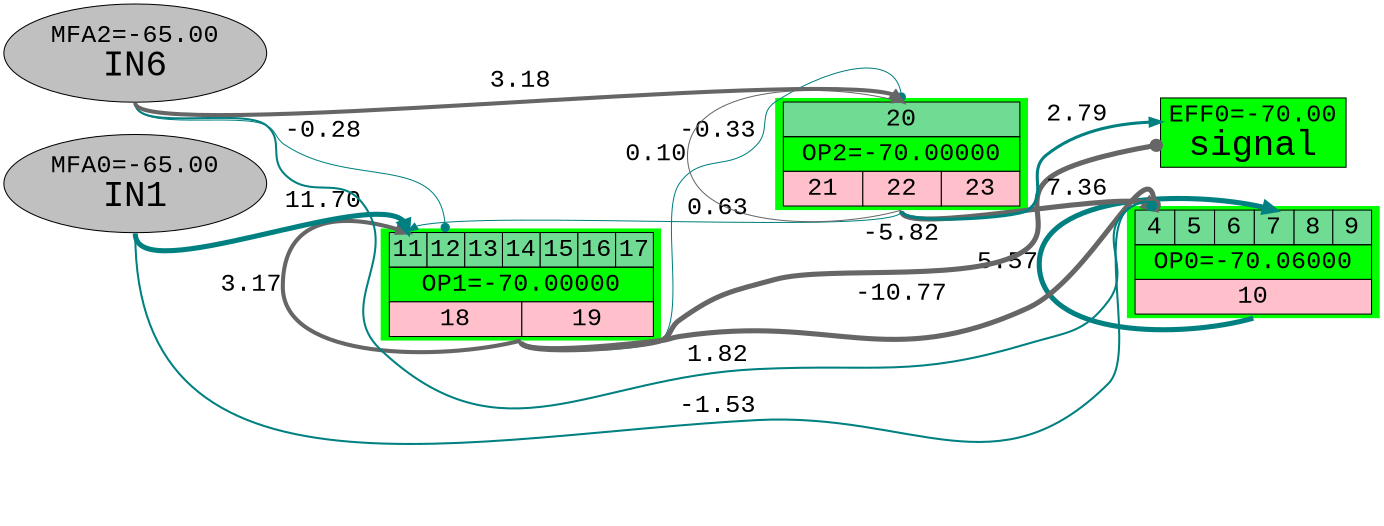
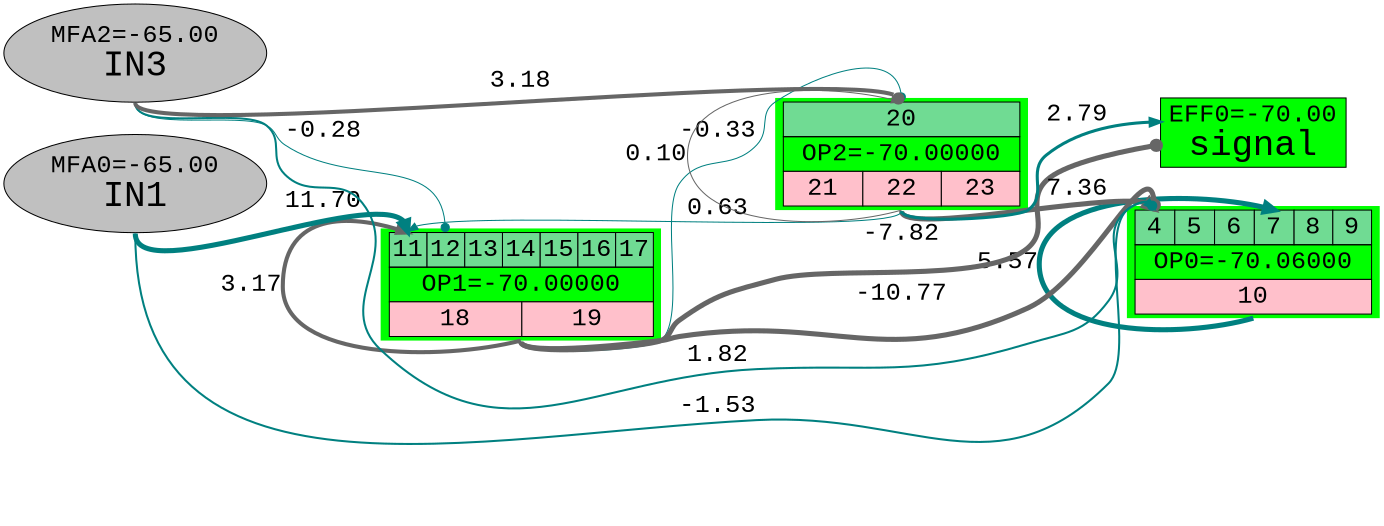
node "MFA2=-65.00": text "IN6" -> "IN3"
edge "MFA2=-65.00" -> "20": arrowhead normal -> dot
edge "11" -> "EFF0=-70.00": label "-5.82" -> "-7.82"
edge "MFA2=-65.00" -> "4": arrowhead dot -> normal
